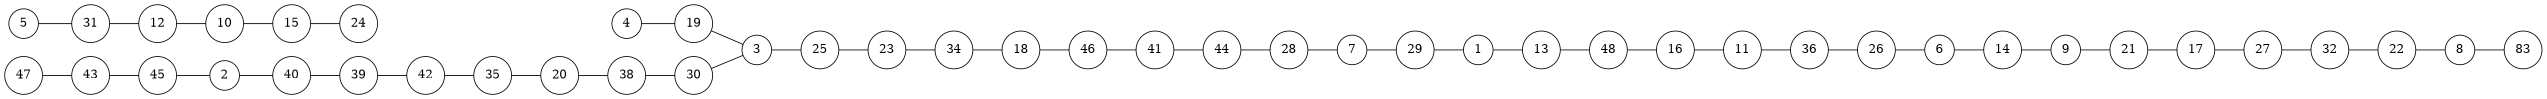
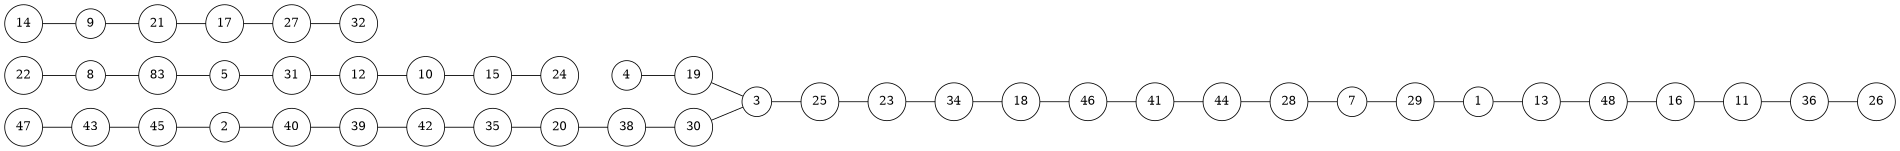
node "6": removed
edge "32" -- "22": removed
edge "83" -- "5": added
